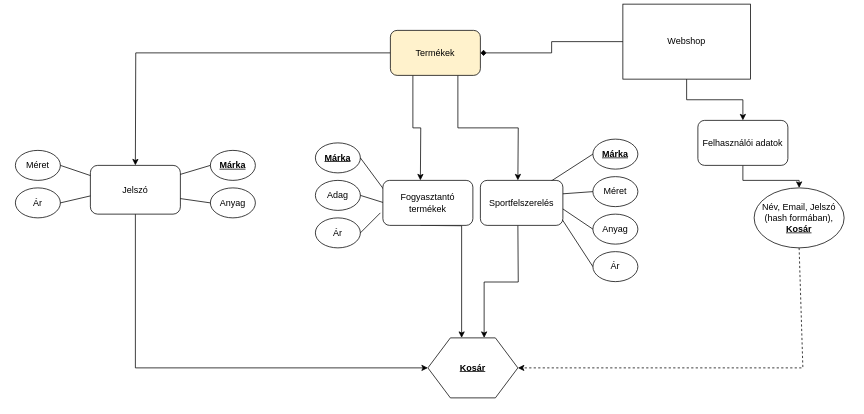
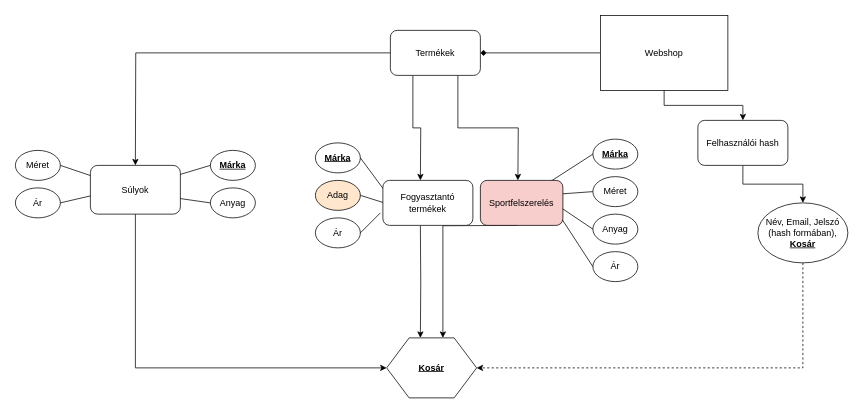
node "Webshop": moved (687, 42) -> (664, 53)
node "Termékek": fillcolor #fff2cc -> #ffffff
node "Felhasználói adatok": label "Felhasználói adatok" -> "Felhasználói hash"
node "Jelszó": label "Jelszó" -> "Súlyok"
node "Adag": fillcolor #ffffff -> #ffe6cc
node "Sportfelszerelés": fillcolor #ffffff -> #f8cecc
node "Név, Email, Jelszó (hash formában), Kosár": moved (799, 218) -> (803, 233)
node "Kosár": moved (473, 368) -> (432, 368)
